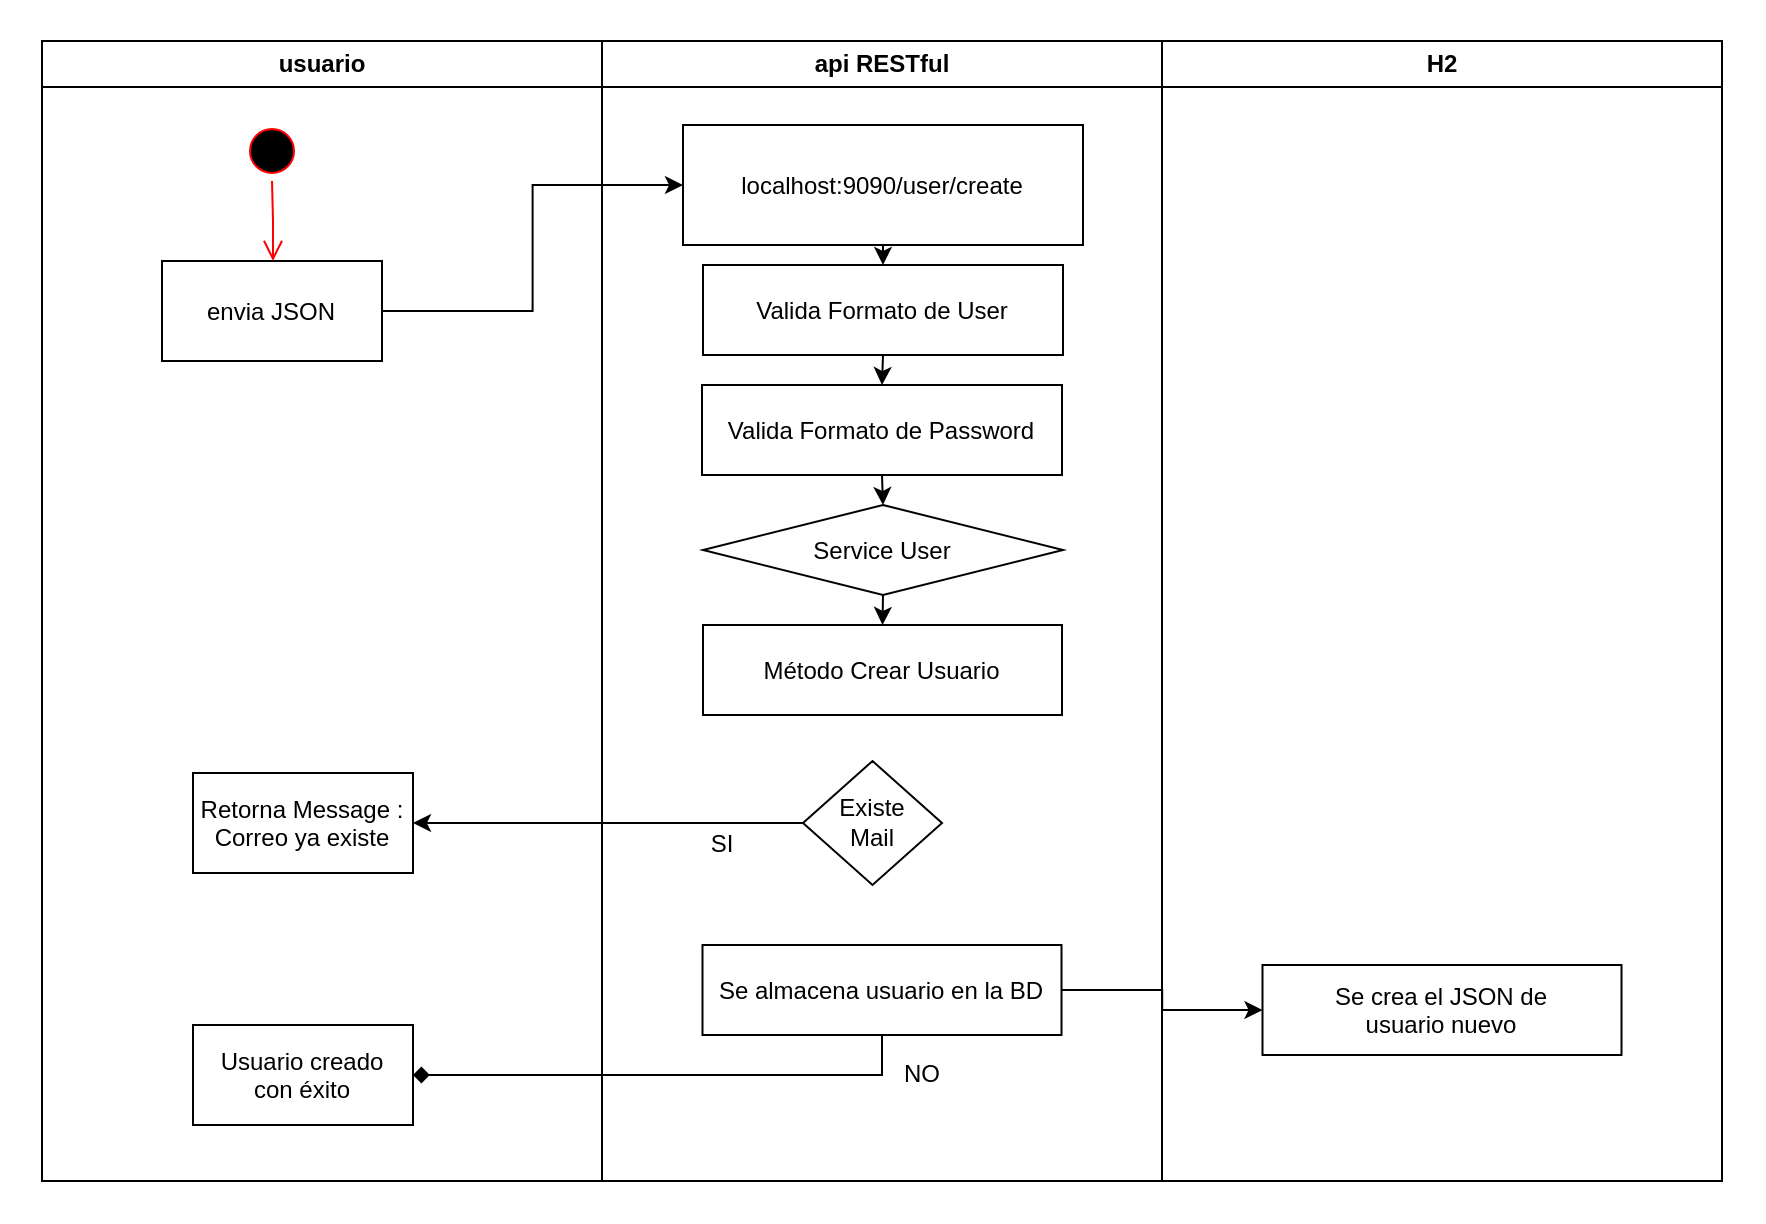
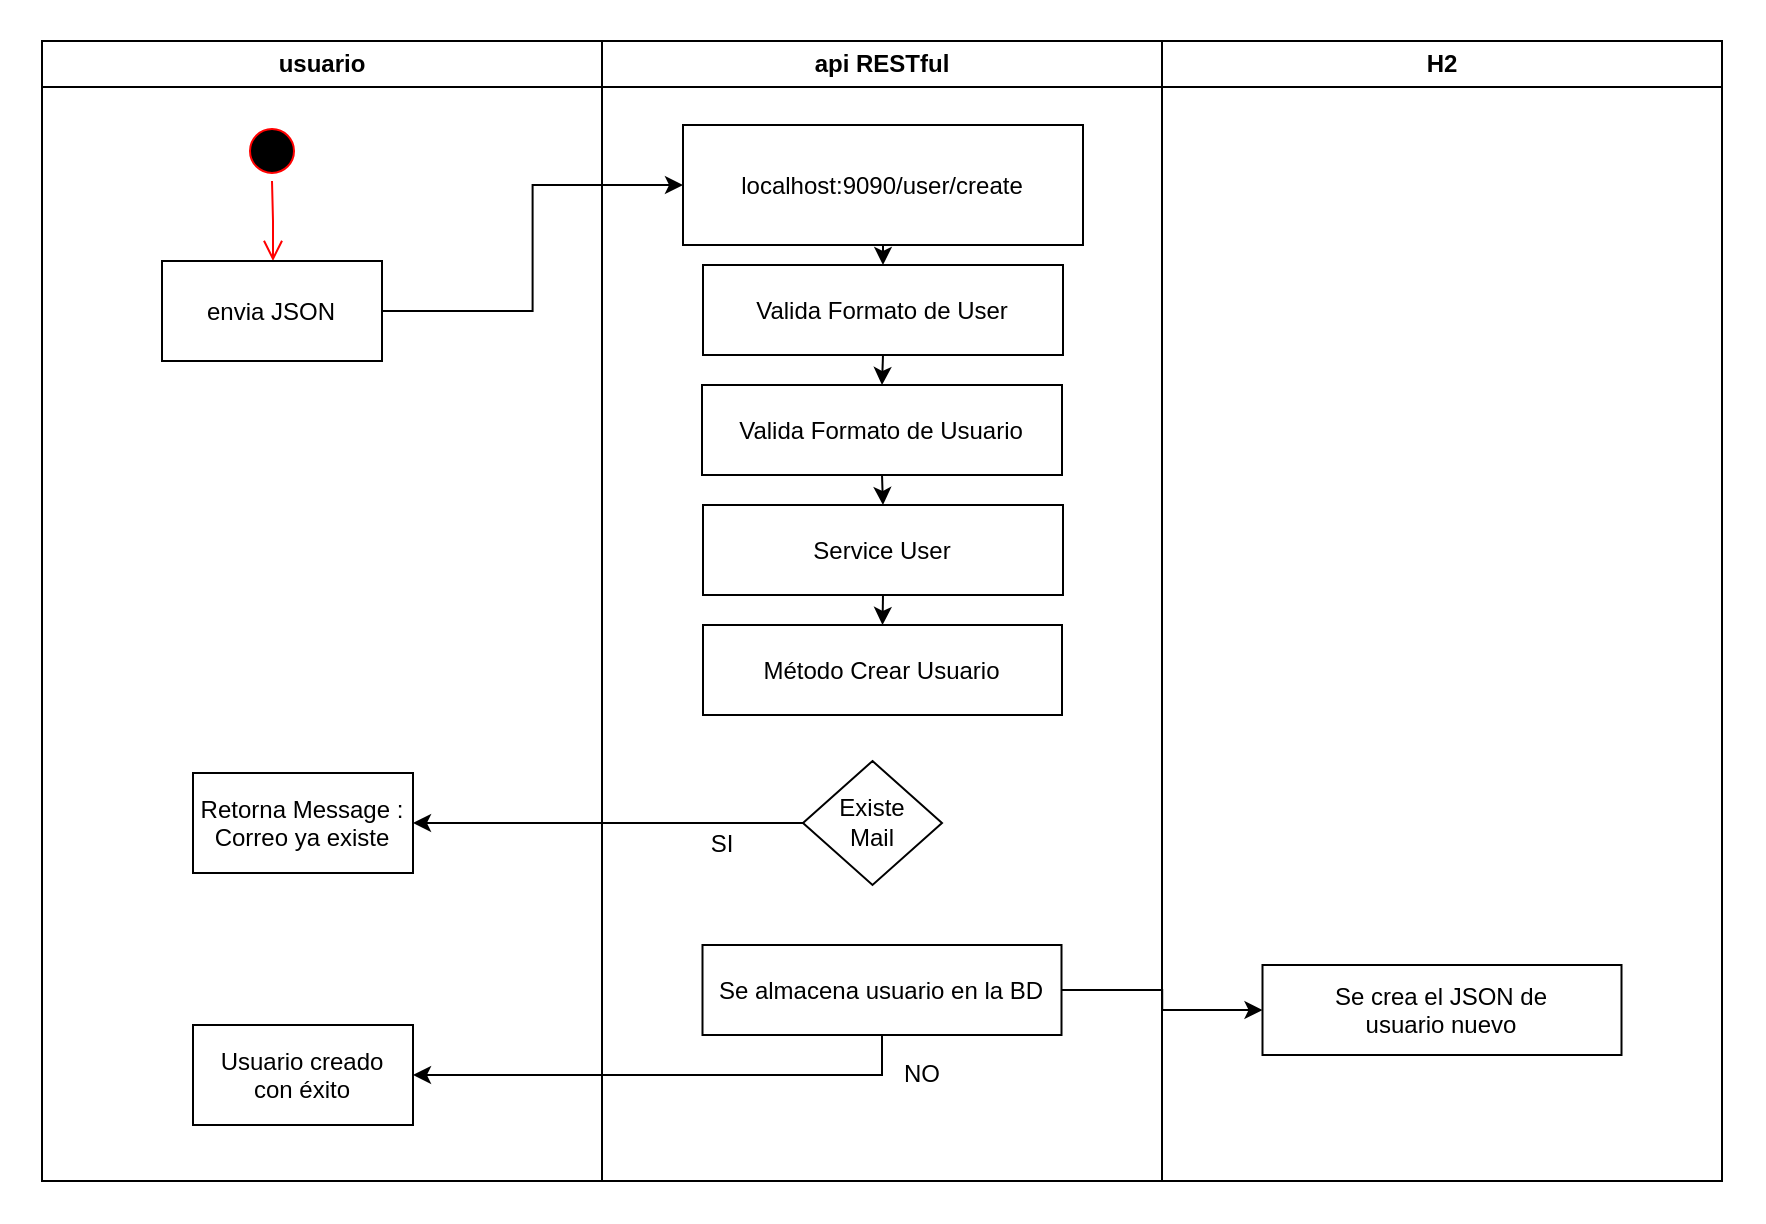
node "Valida Formato de Password": label "Valida Formato de Password" -> "Valida Formato de Usuario"
node "Service User": shape diamond -> rectangle
edge "Se almacena usuario en la BD" -> "Usuario creado con éxito": arrowhead diamond -> classic
